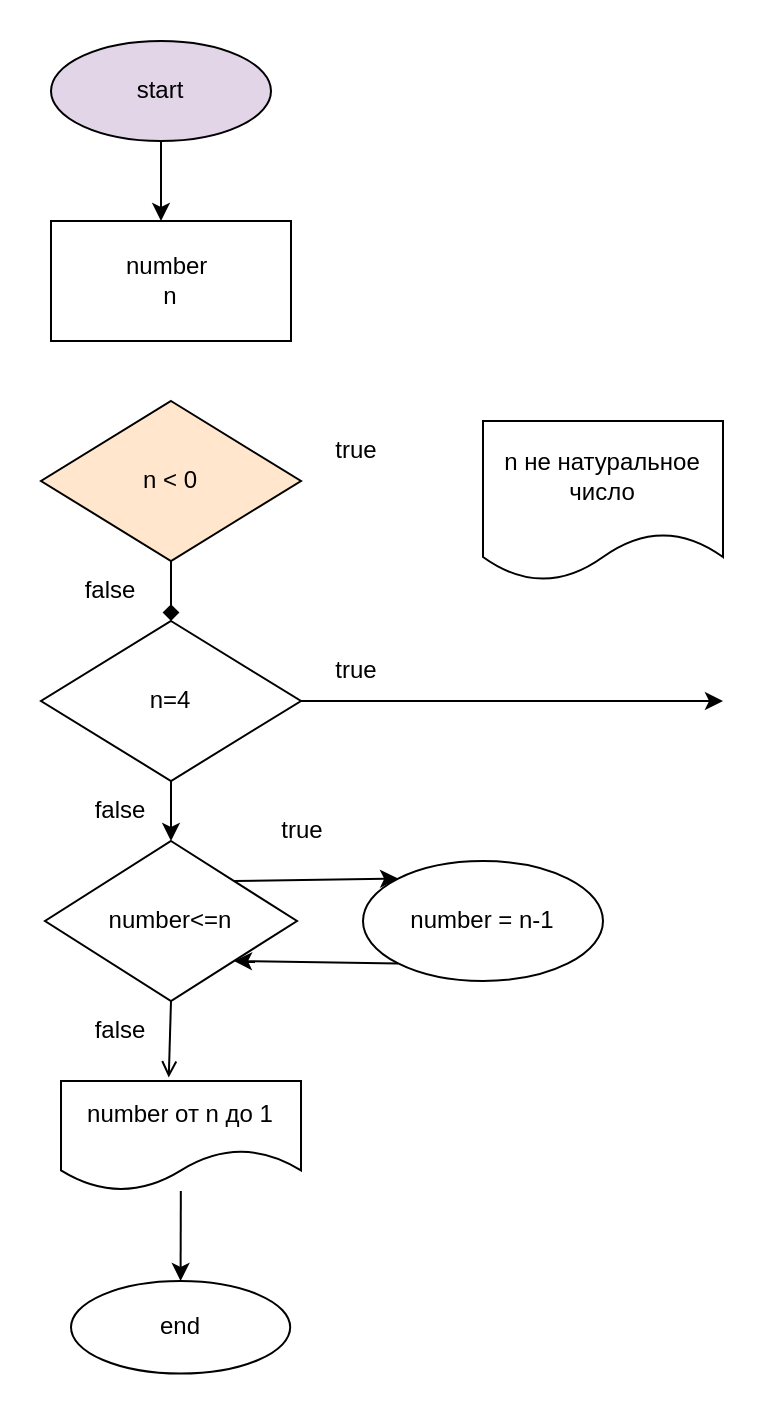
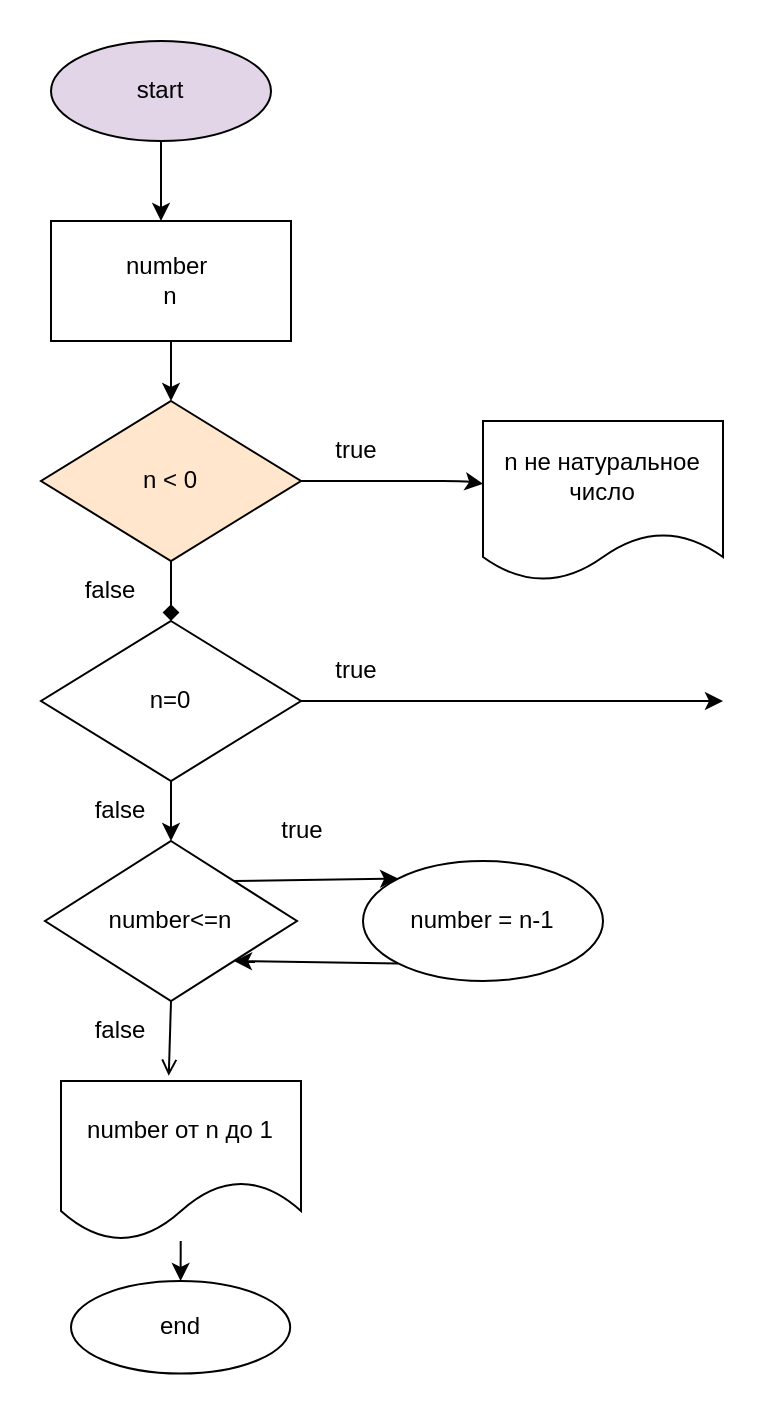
edge "number n" -> "n < 0": added
edge "n < 0" -> "n не натуральное число": added
node "n=4": label "n=4" -> "n=0"
node "number от n до 1": size 240x110 -> 240x160
